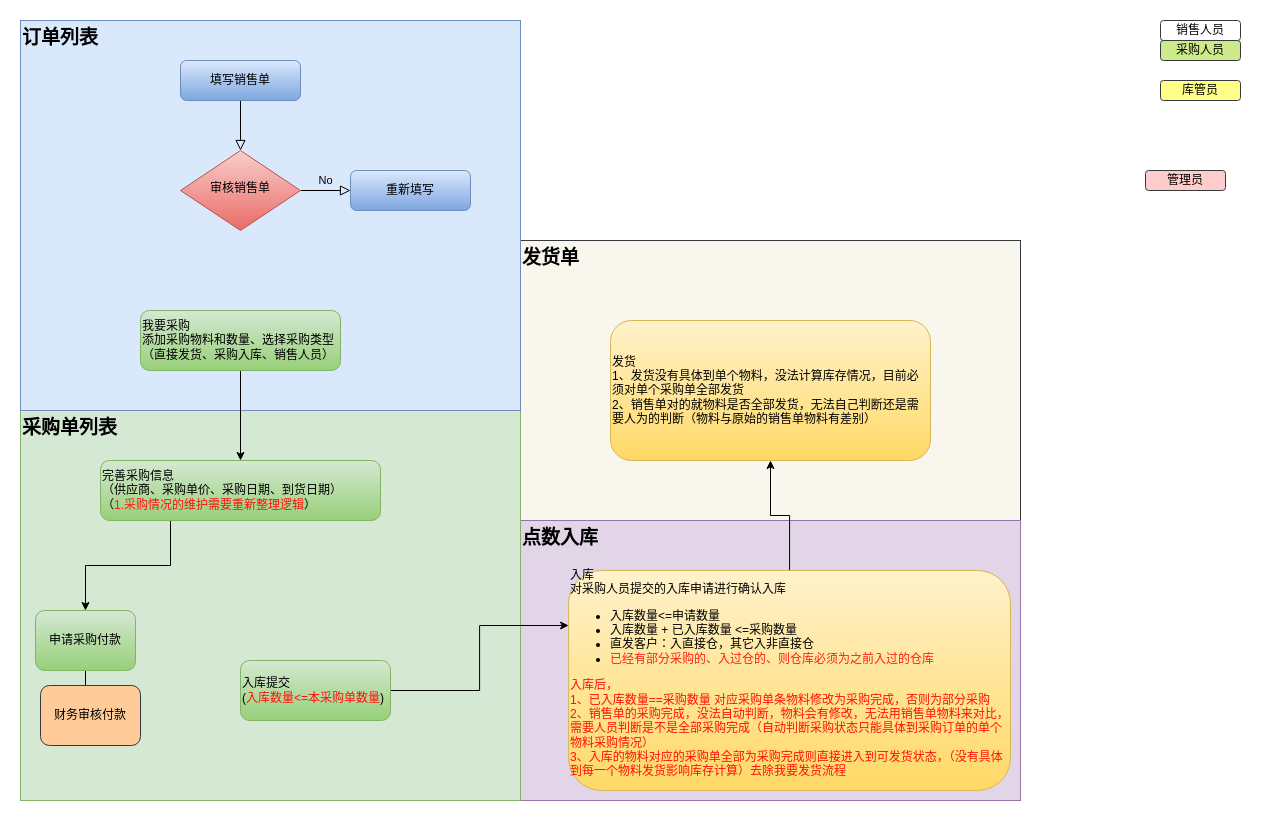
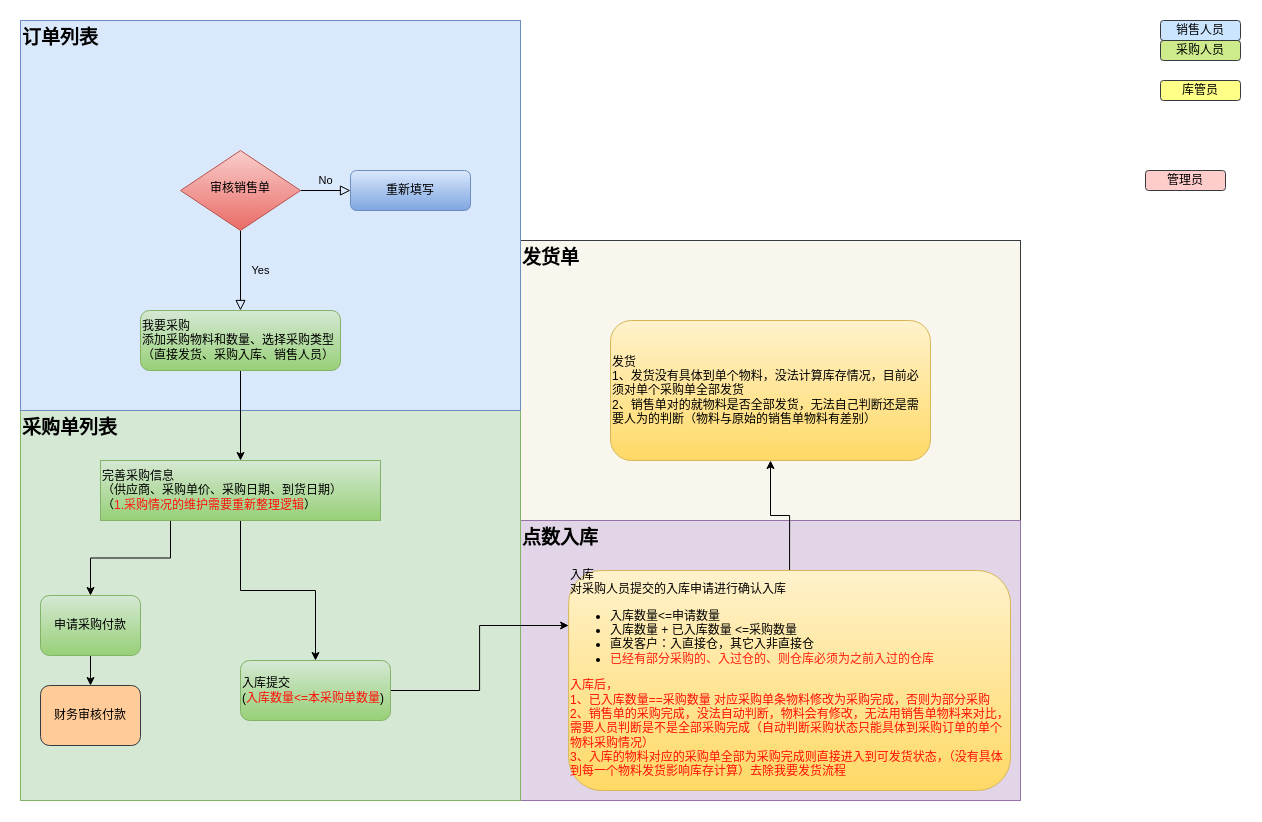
node "销售人员": fillcolor #ffffff -> #cce5ff
node "填写销售单": removed
edge "填写销售单" -> "审核销售单": removed
edge "审核销售单" -> "我要采购 添加采购物料和数量、选择采购类型 （直接发货、采购入库、销售人员）": added, label "Yes"
node "完善采购信息 （供应商、采购单价、采购日期、到货日期） （1.采购情况的维护需要重新整理逻辑）": shape rounded rectangle -> rectangle
edge "完善采购信息 （供应商、采购单价、采购日期、到货日期） （1.采购情况的维护需要重新整理逻辑）" -> "入库提交 (入库数量<=本采购单数量)": added
node "申请采购付款": moved (86, 641) -> (91, 626)
